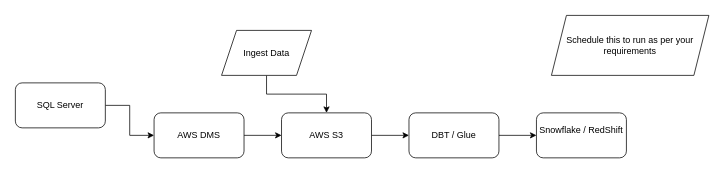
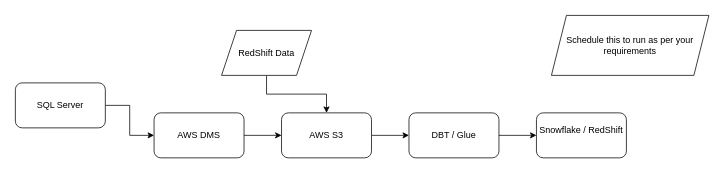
node "Ingest Data": label "Ingest Data" -> "RedShift Data"
